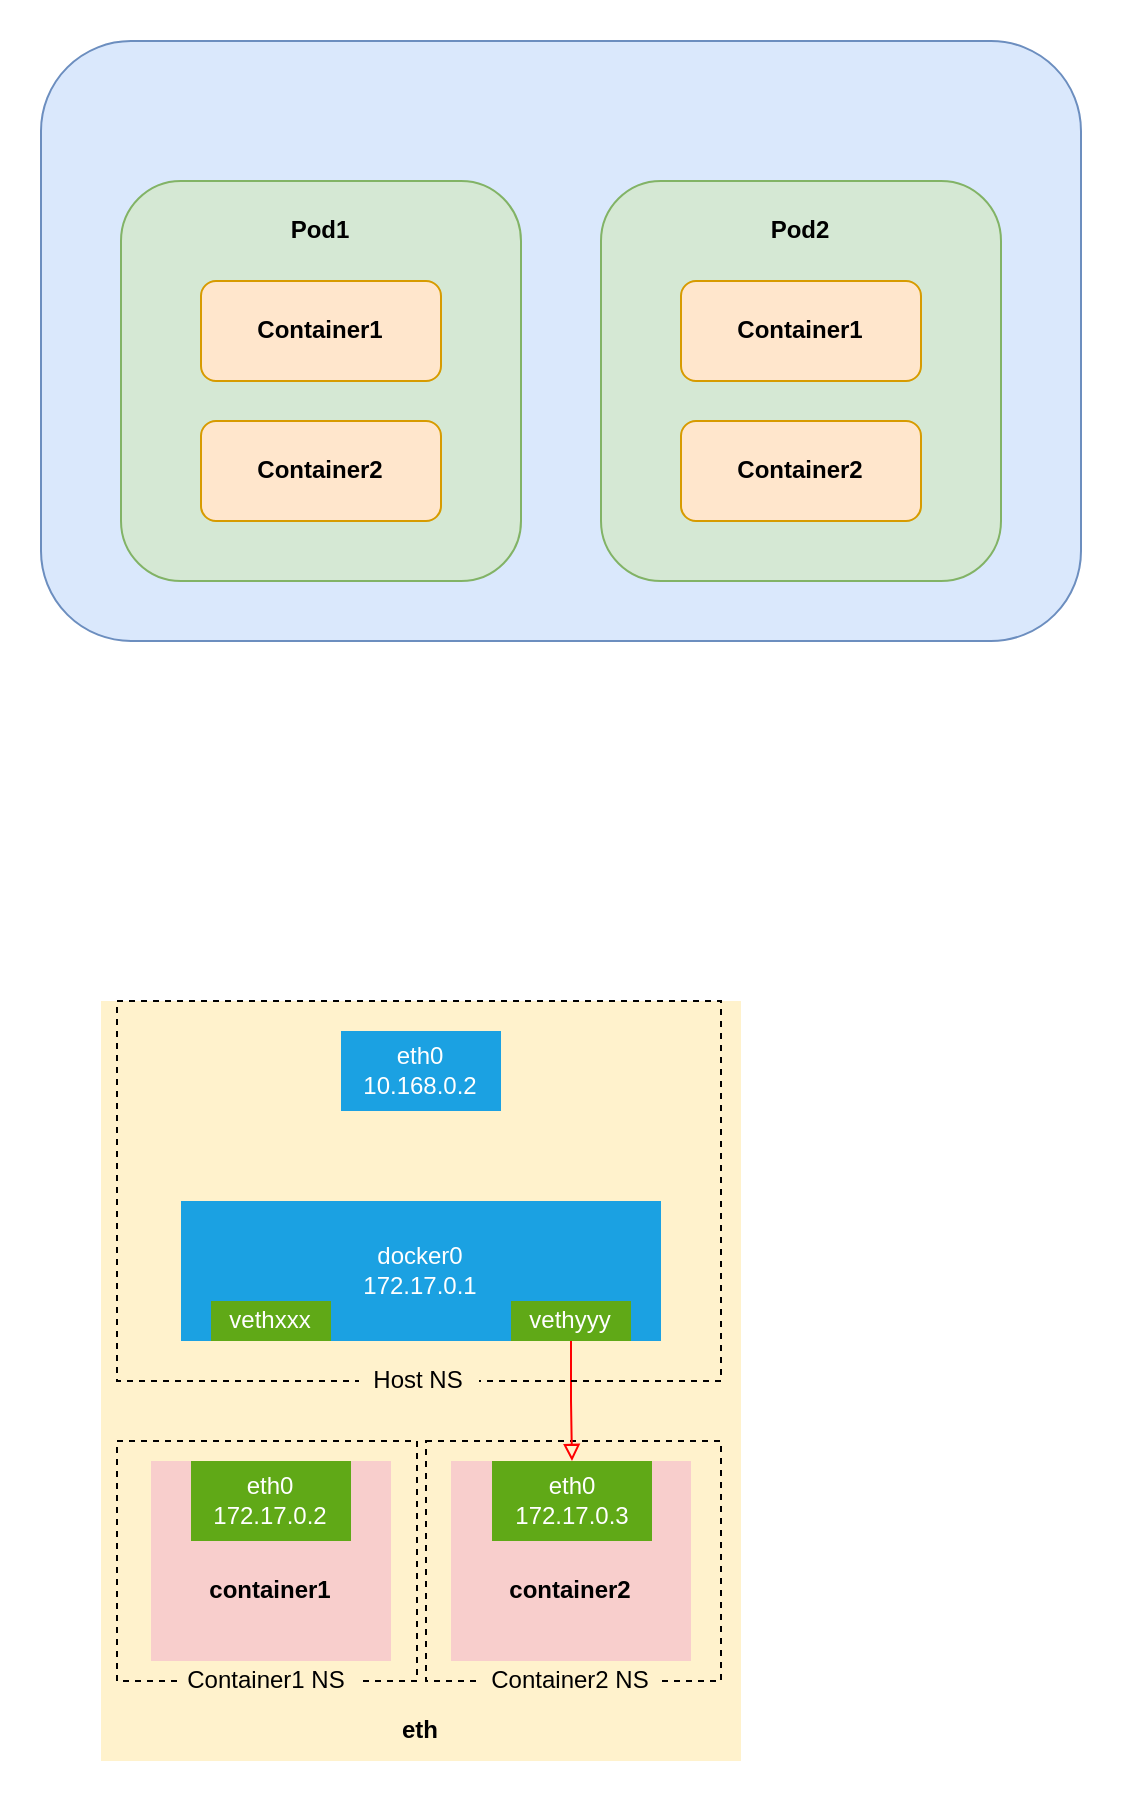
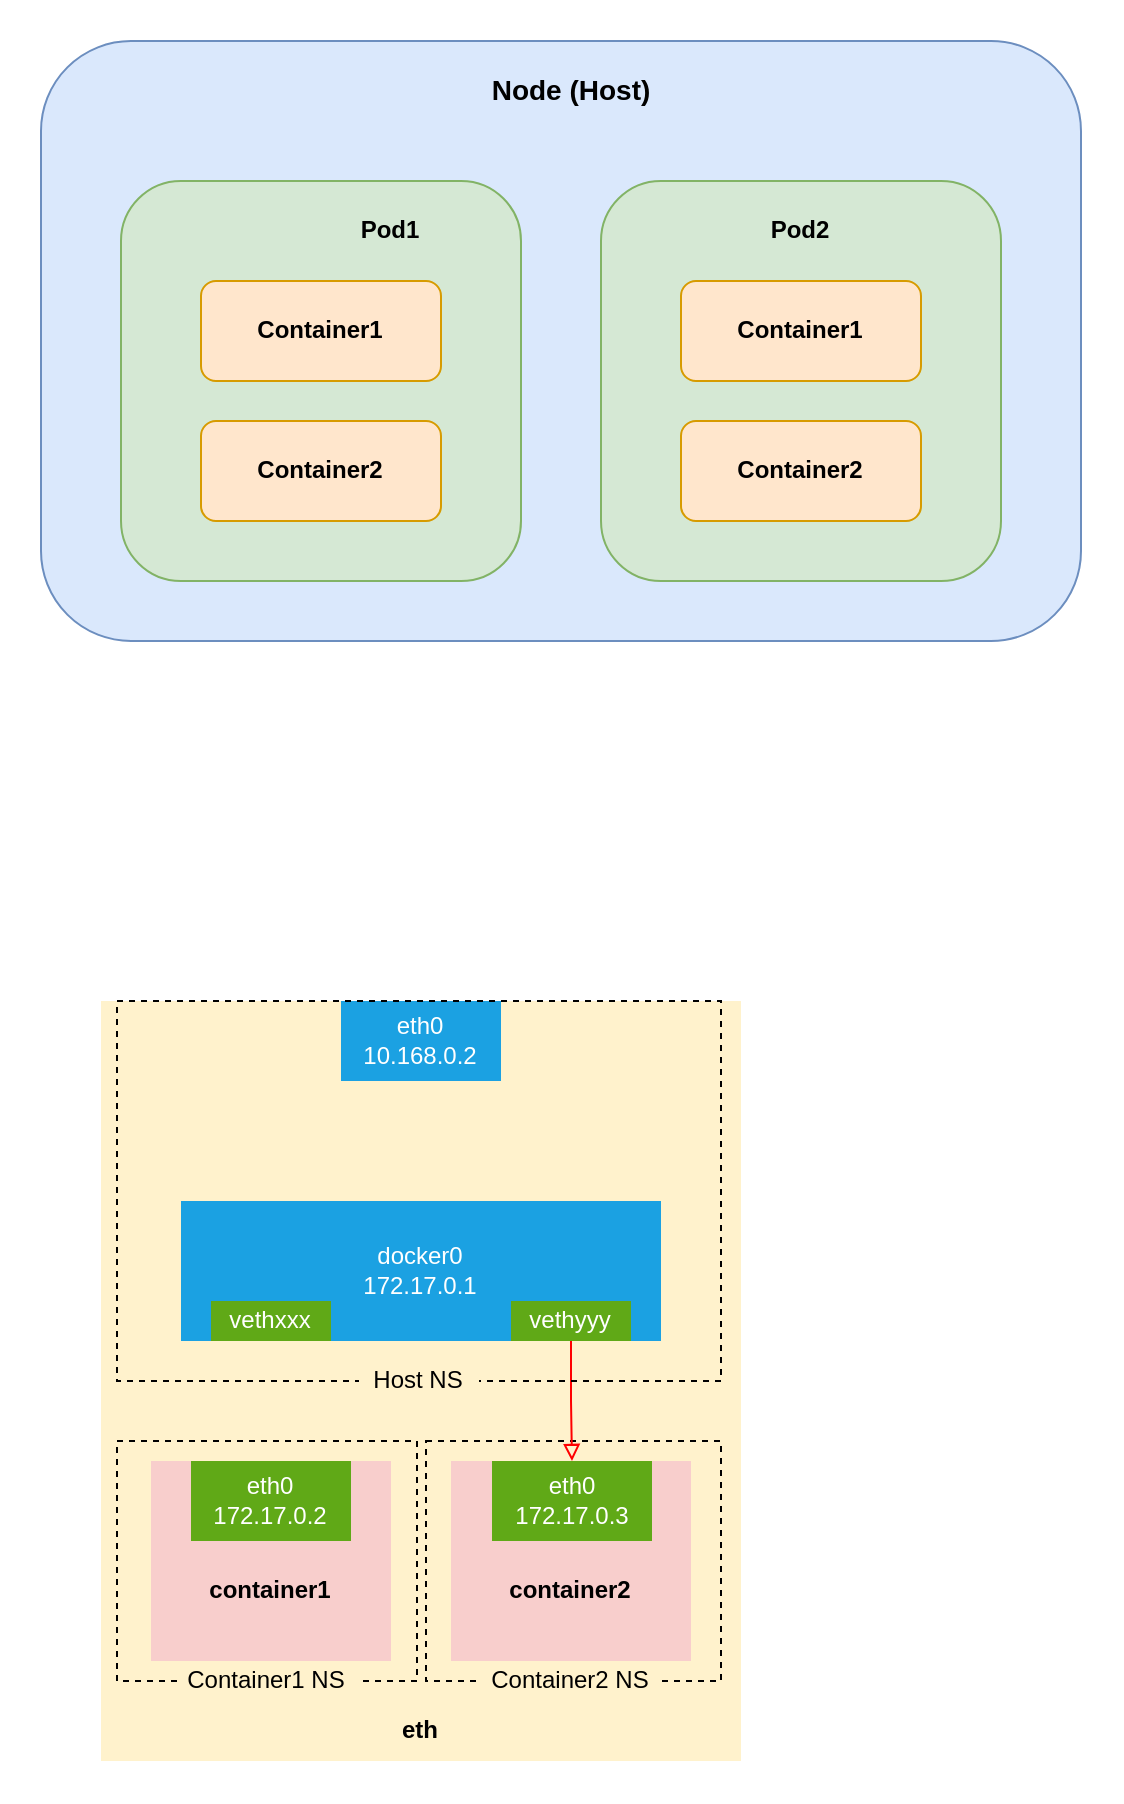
node "Node (Host)": added
node "Pod1": moved (321, 231) -> (391, 231)
node "eth0 10.168.0.2": moved (421, 1071) -> (421, 1041)
